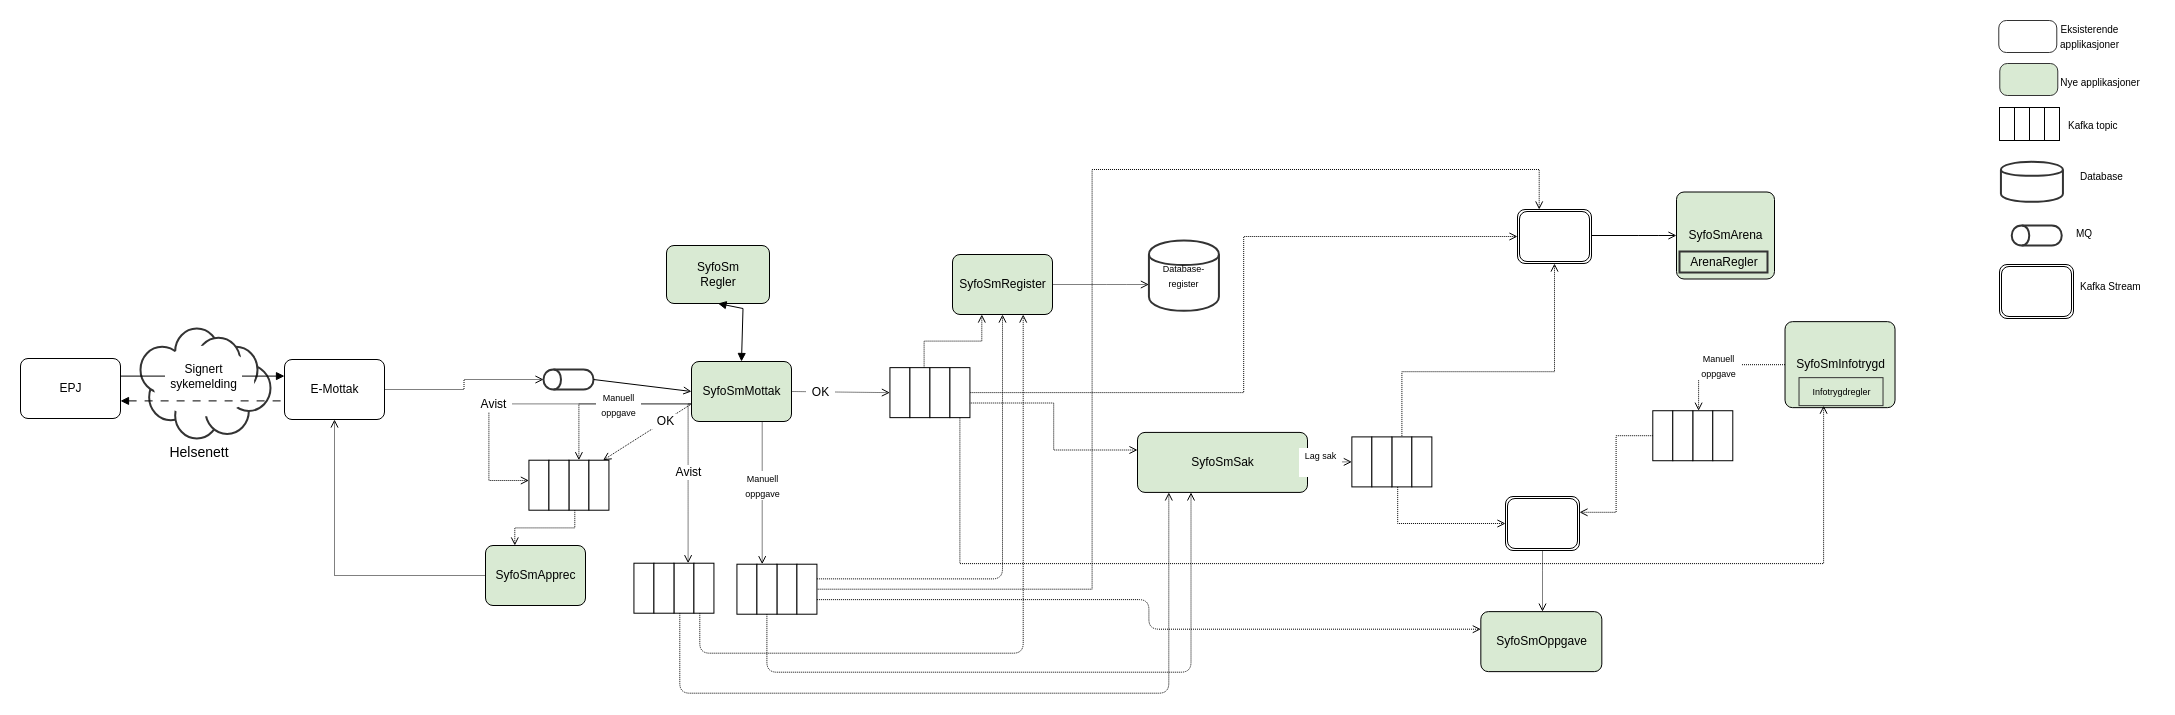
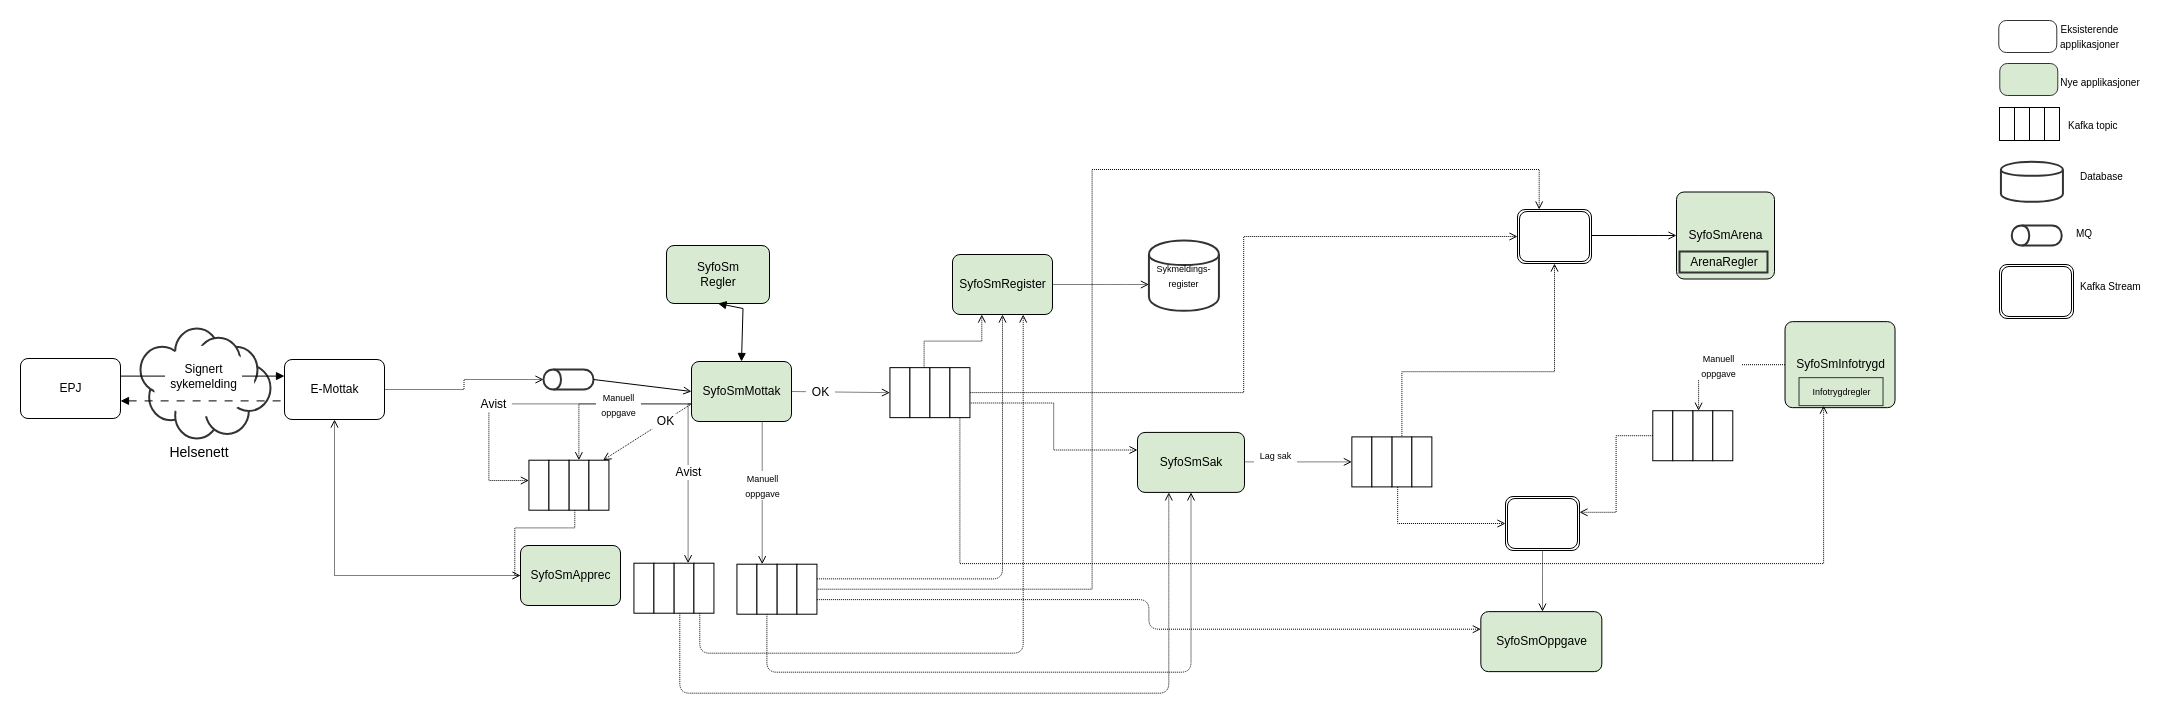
node "Database-register": label "Database-register" -> "Sykmeldings-register"
node "SyfoSmSak": size 170x60 -> 107x60
node "SyfoSmApprec": moved (536, 576) -> (571, 576)
